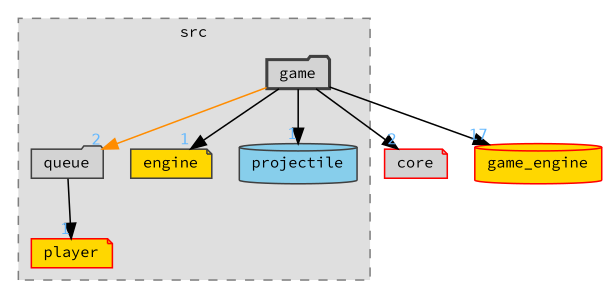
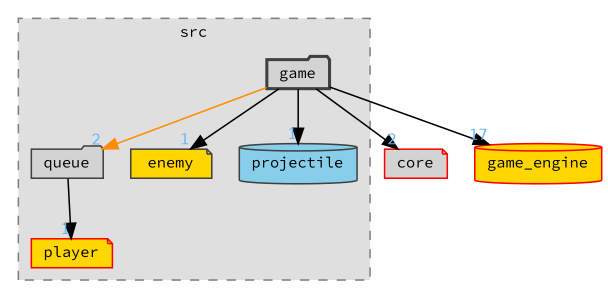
node "engine": label "engine" -> "enemy"
